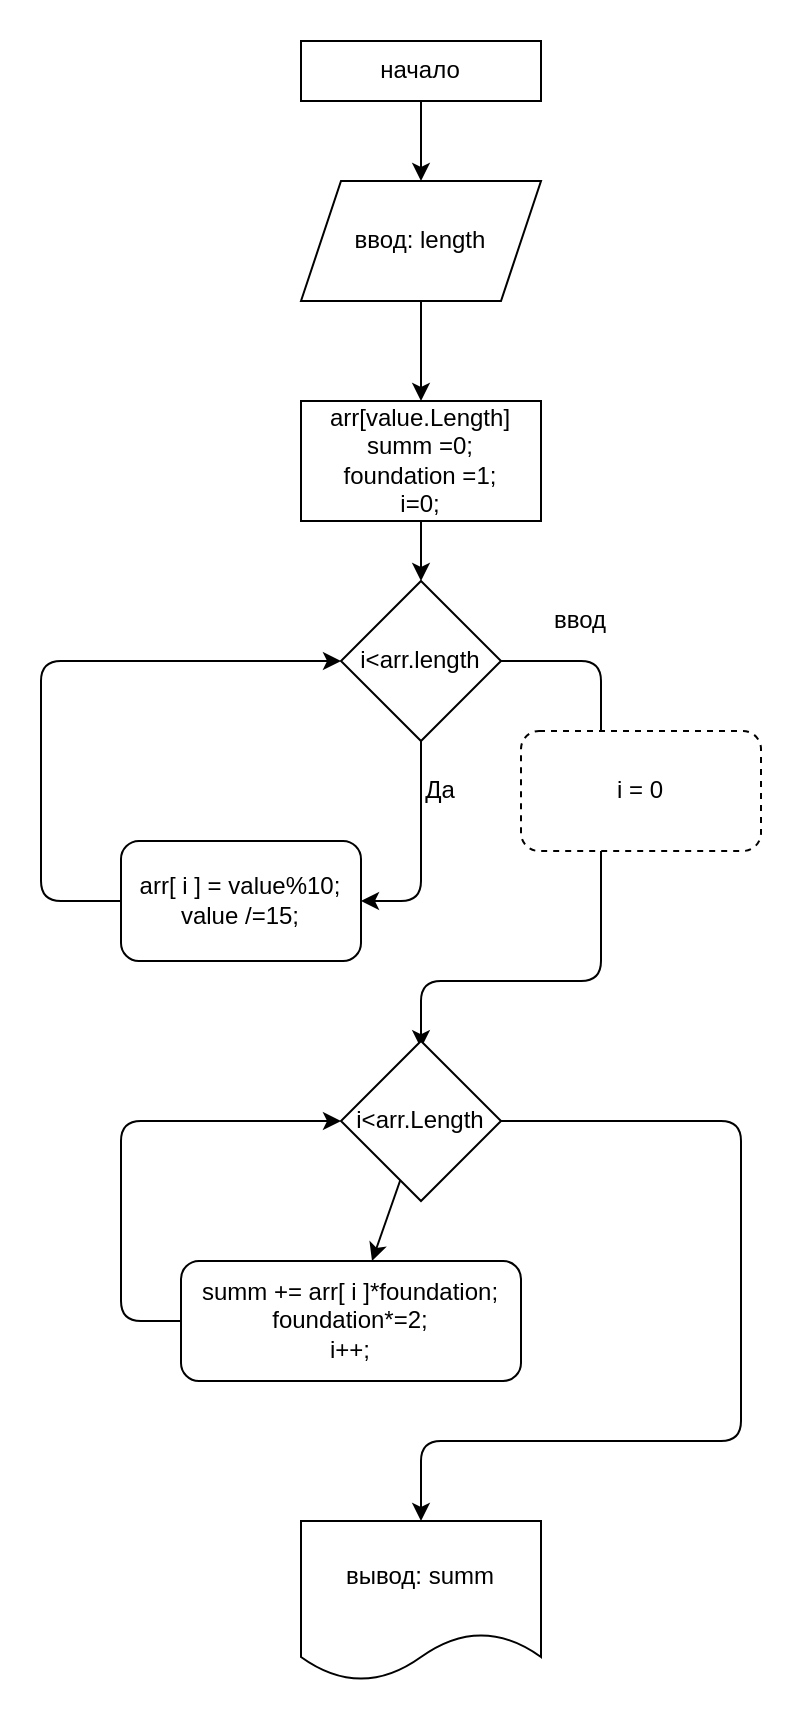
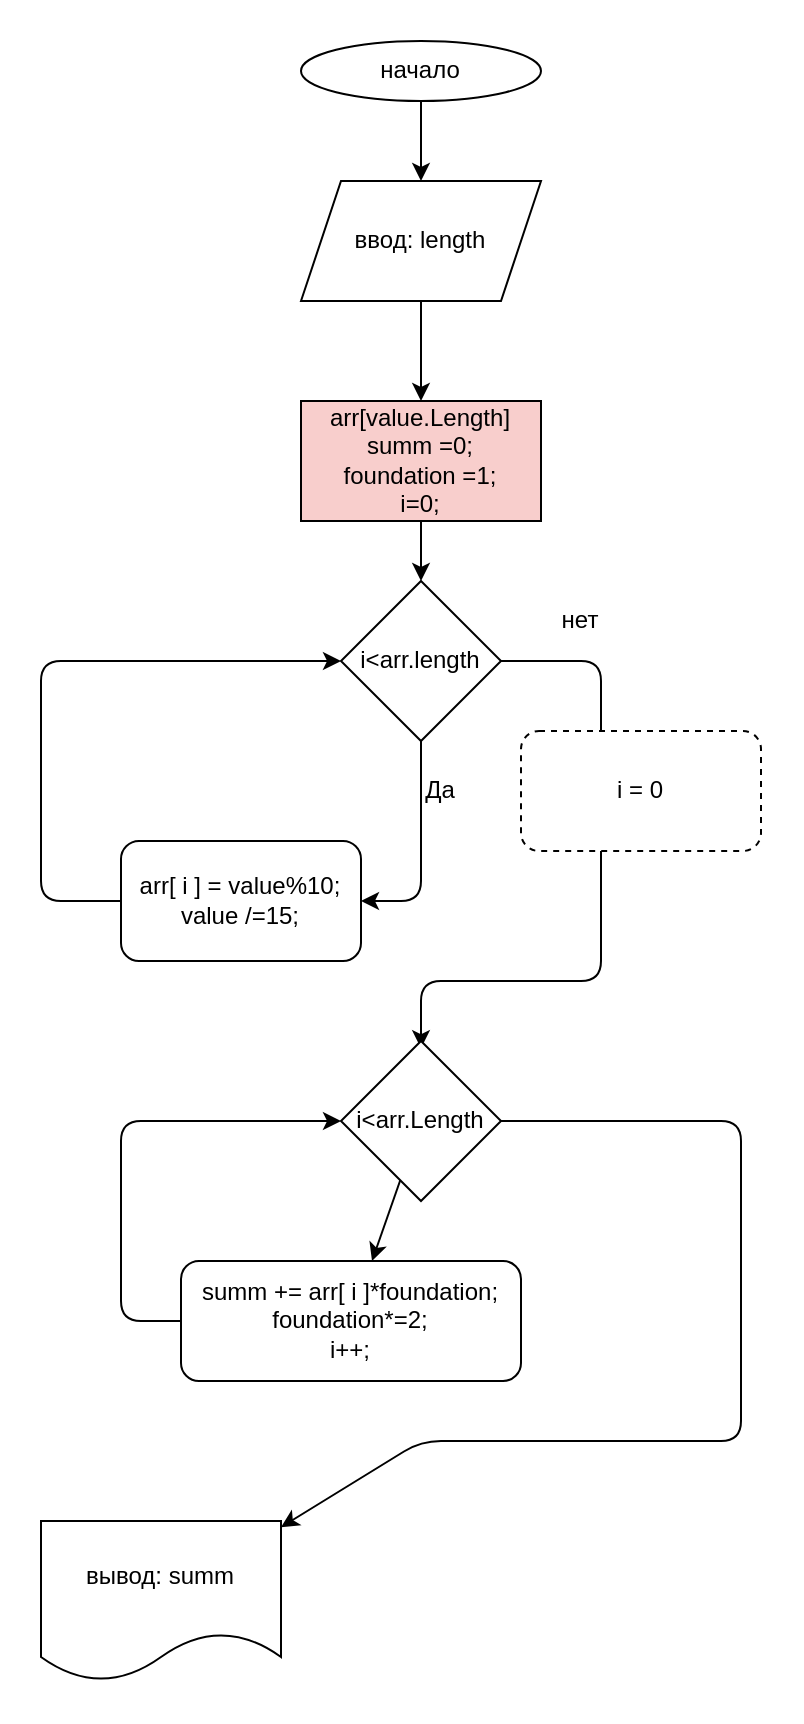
node "начало": shape rectangle -> ellipse
node "arr[value.Length] summ =0; foundation =1; i=0;": fillcolor #ffffff -> #f8cecc
node "ввод": label "ввод" -> "нет"
node "вывод: summ": moved (421, 1601) -> (161, 1601)
